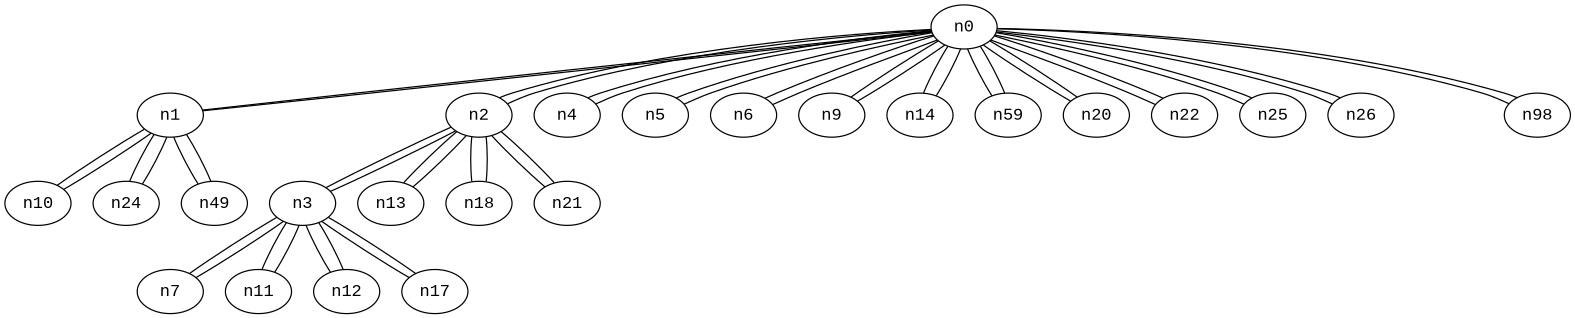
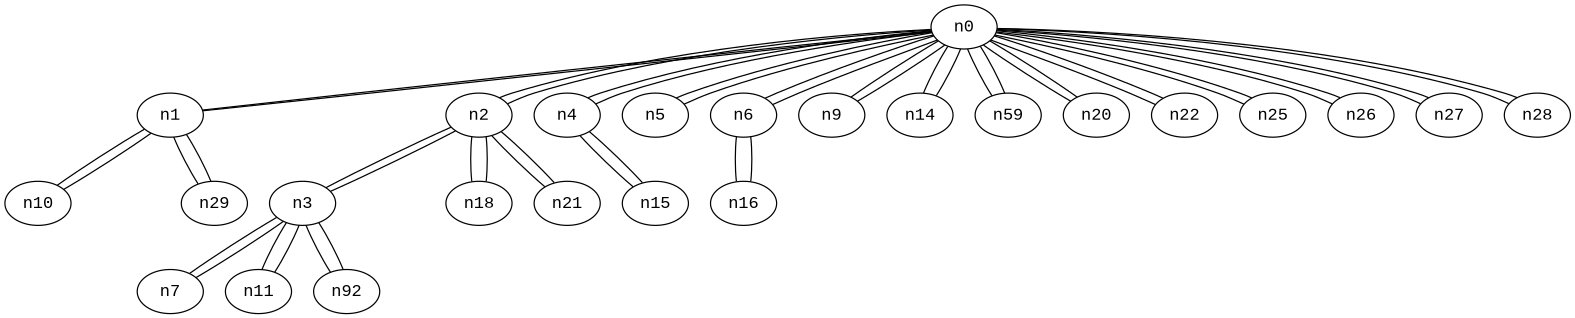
node "n27": added
node "n98": label "n98" -> "n28"
node "n24": removed
node "n49": label "n49" -> "n29"
node "n13": removed
node "n15": added
node "n16": added
node "n12": label "n12" -> "n92"
node "n17": removed
